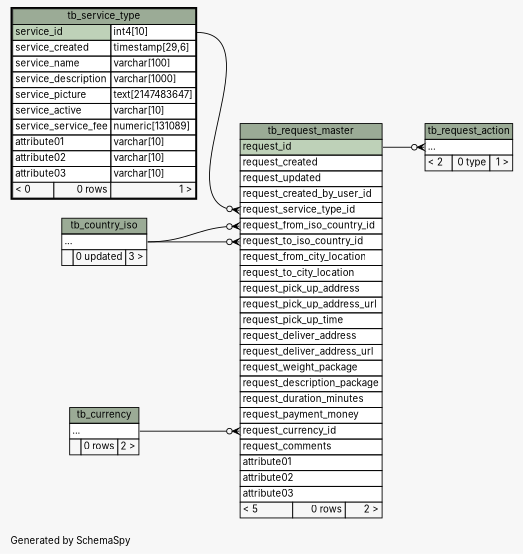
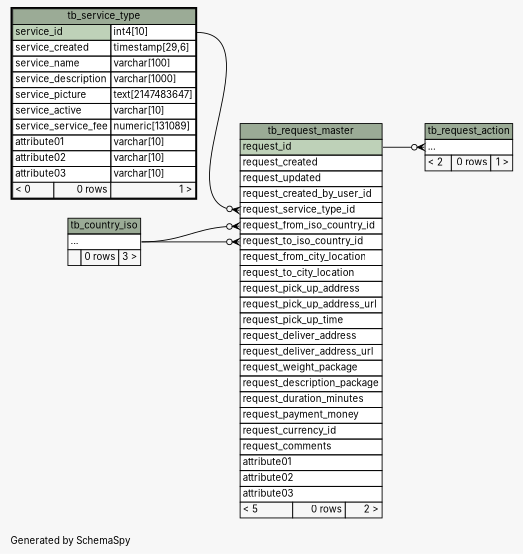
node "tb_request_action": text "0 type" -> "0 rows"
node "tb_country_iso": text "0 updated" -> "0 rows"
node "tb_currency": removed
